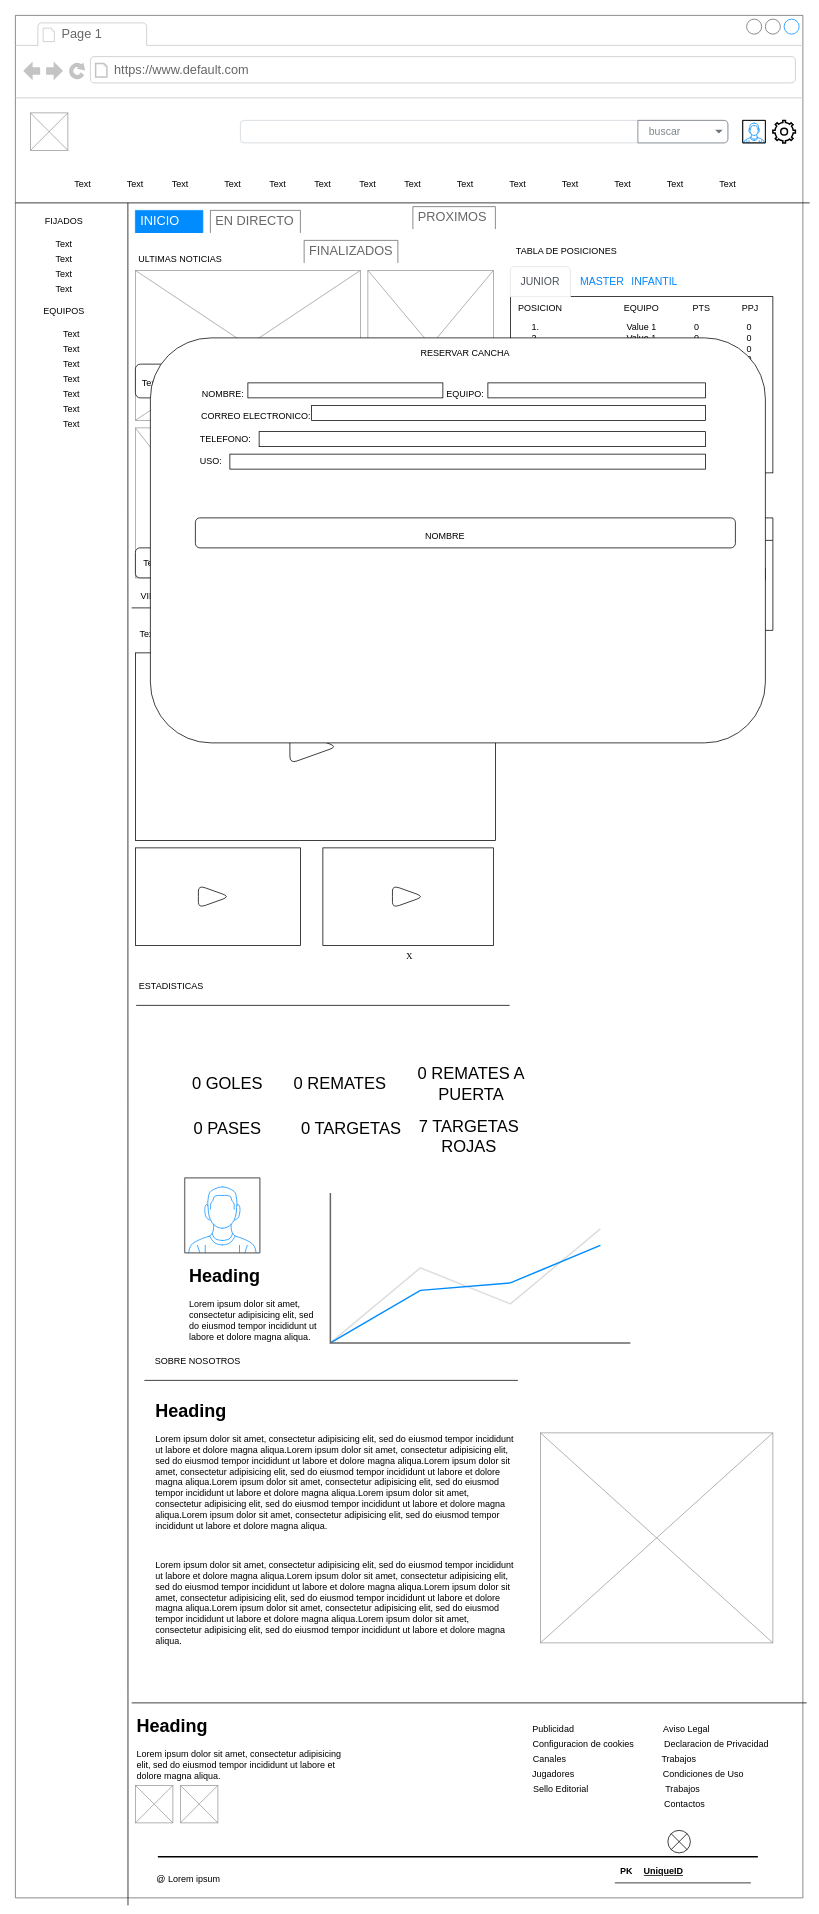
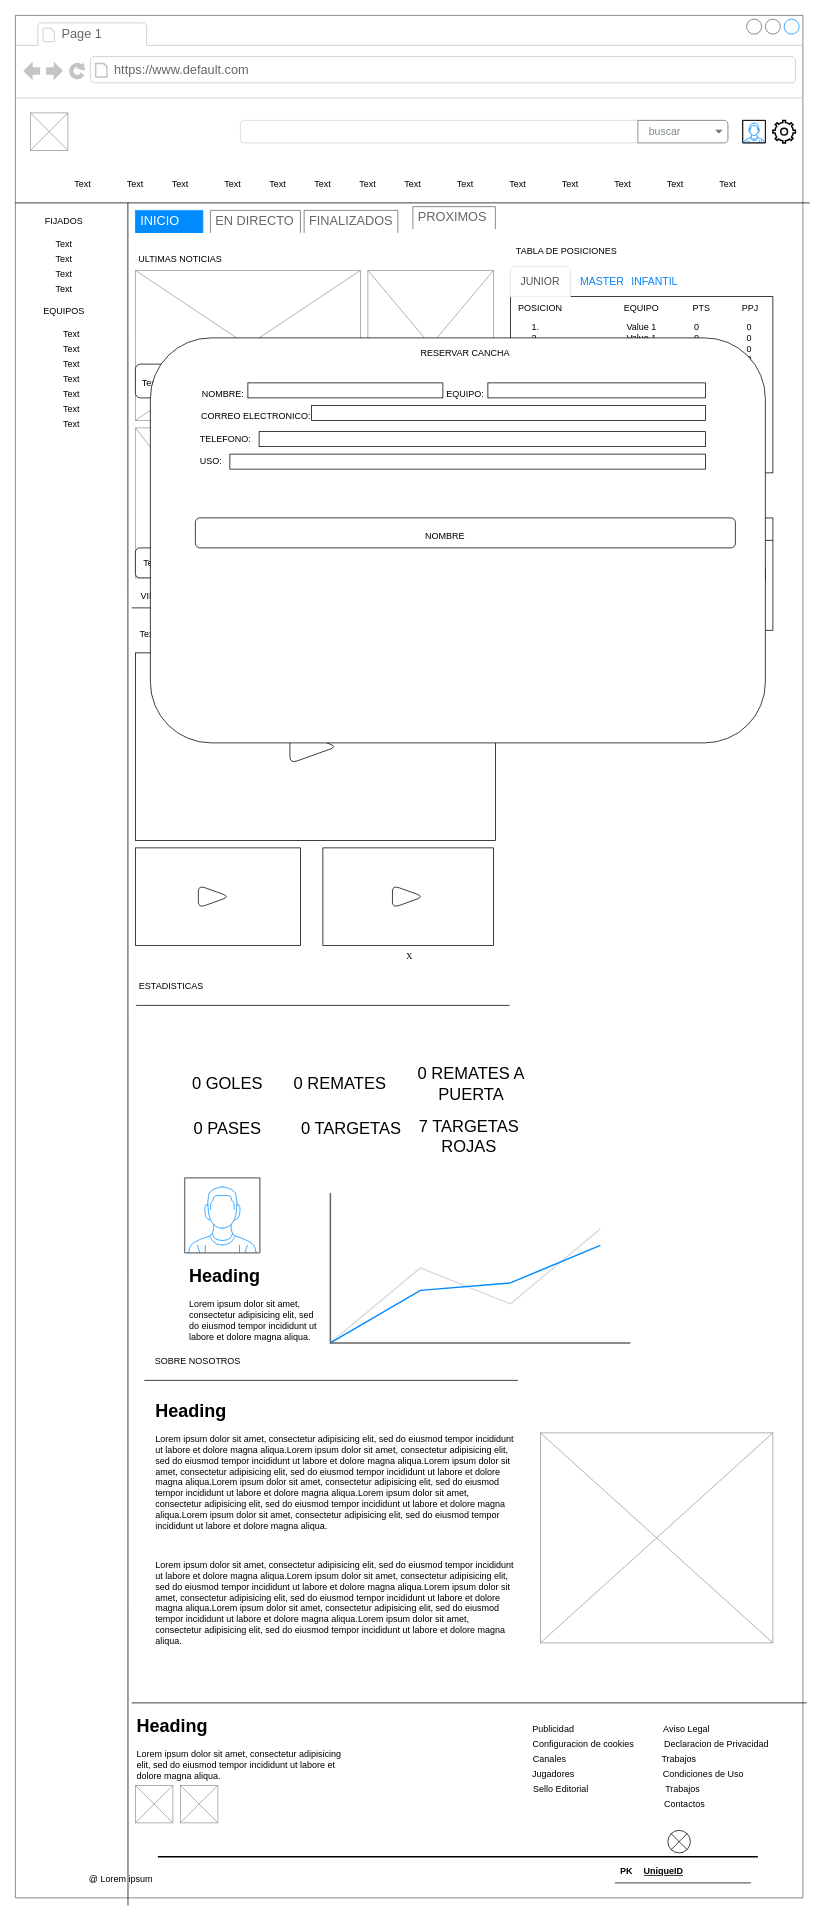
node "FINALIZADOS": moved (351, 252) -> (351, 222)
node "@ Lorem ipsum": moved (190, 1879) -> (122, 1879)
